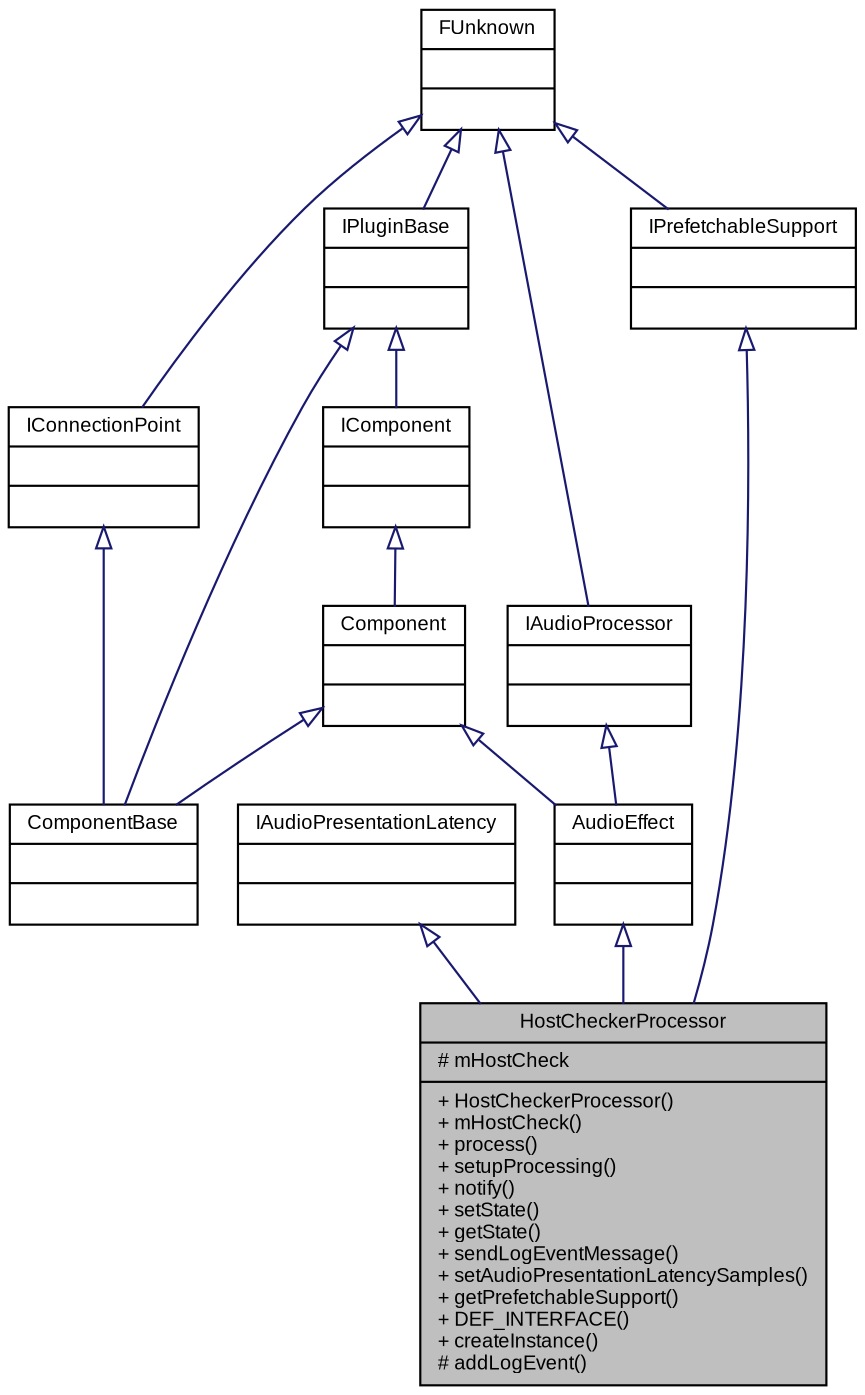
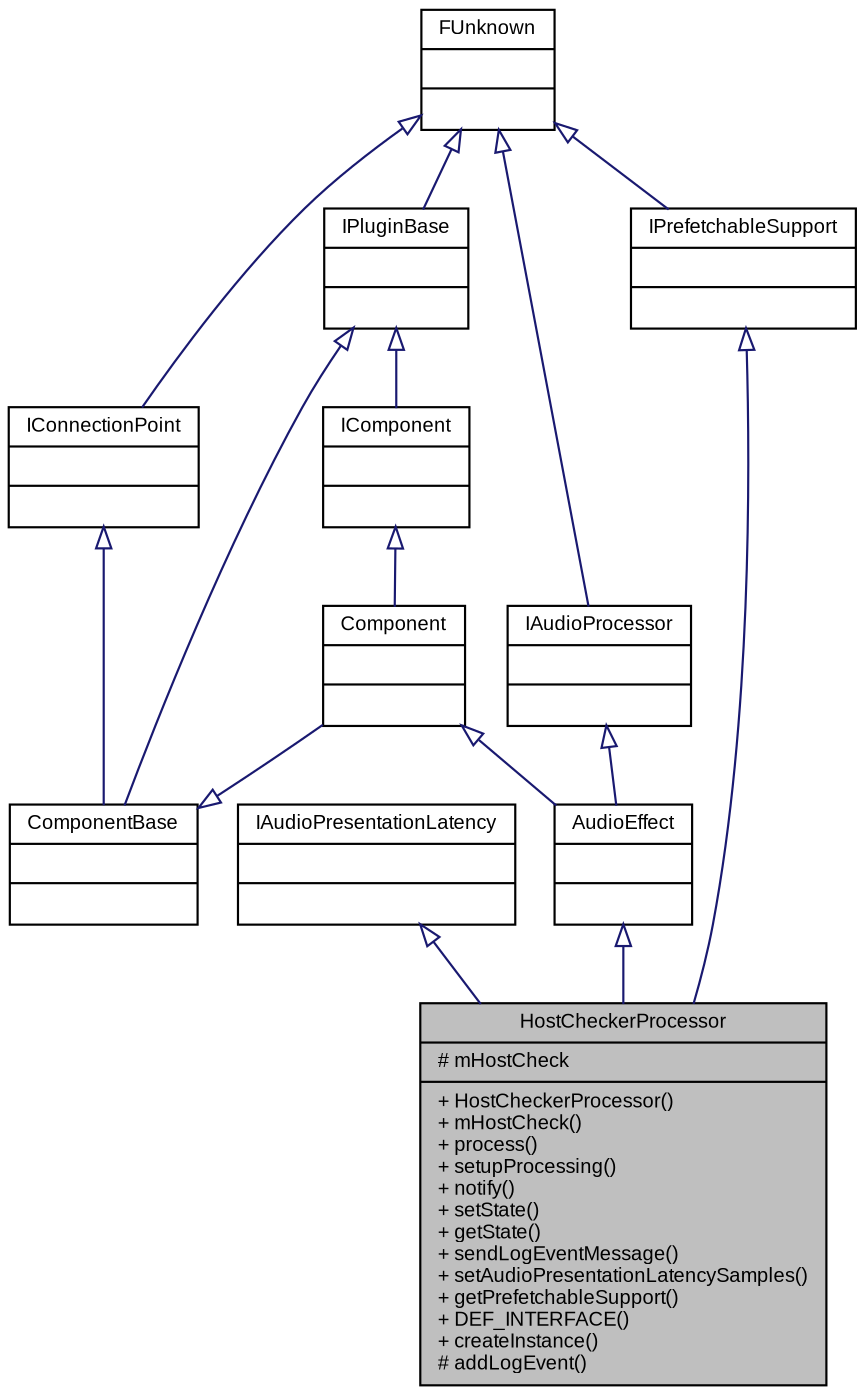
edge "ComponentBase" -> "Component": reversed
